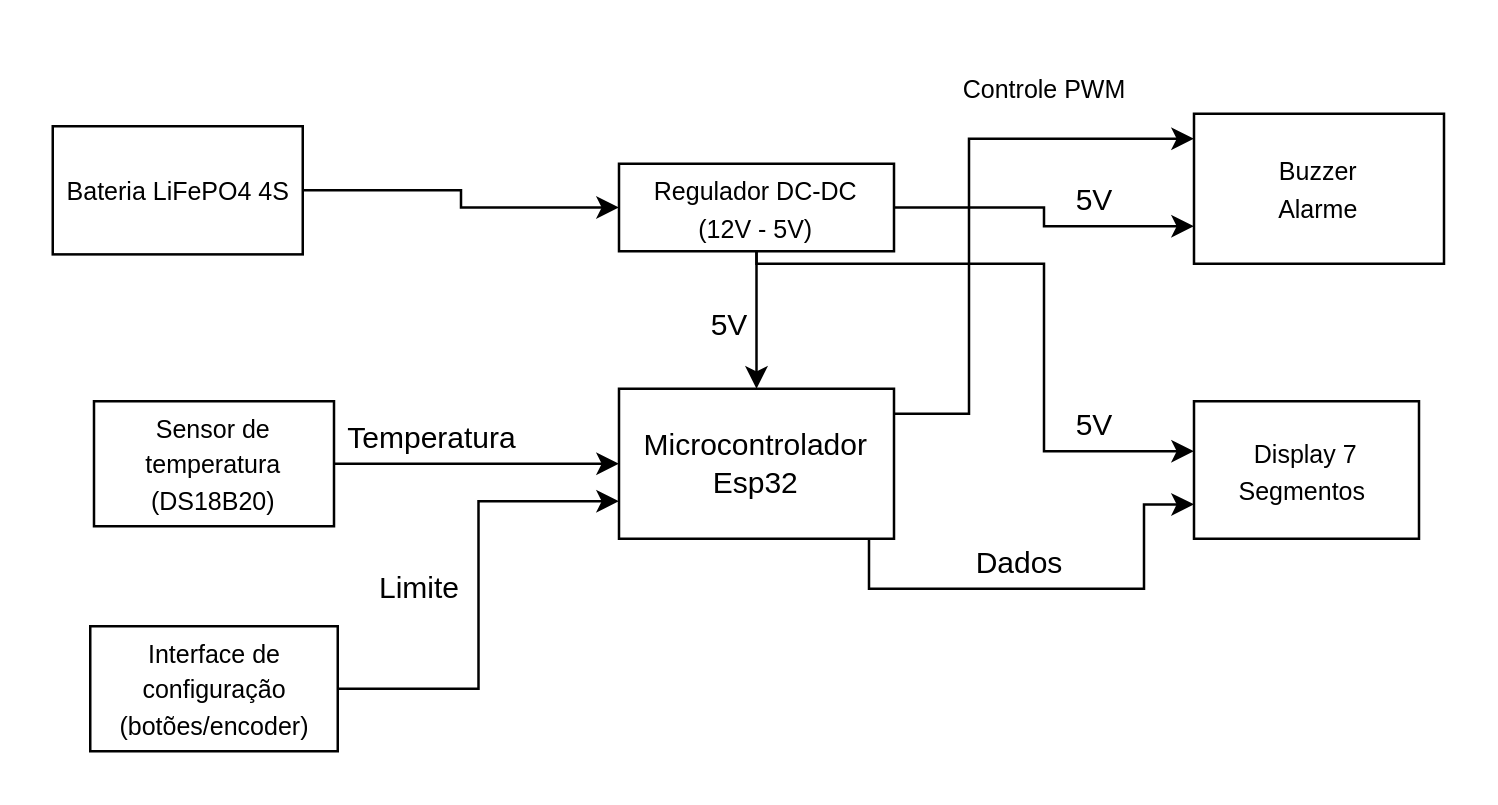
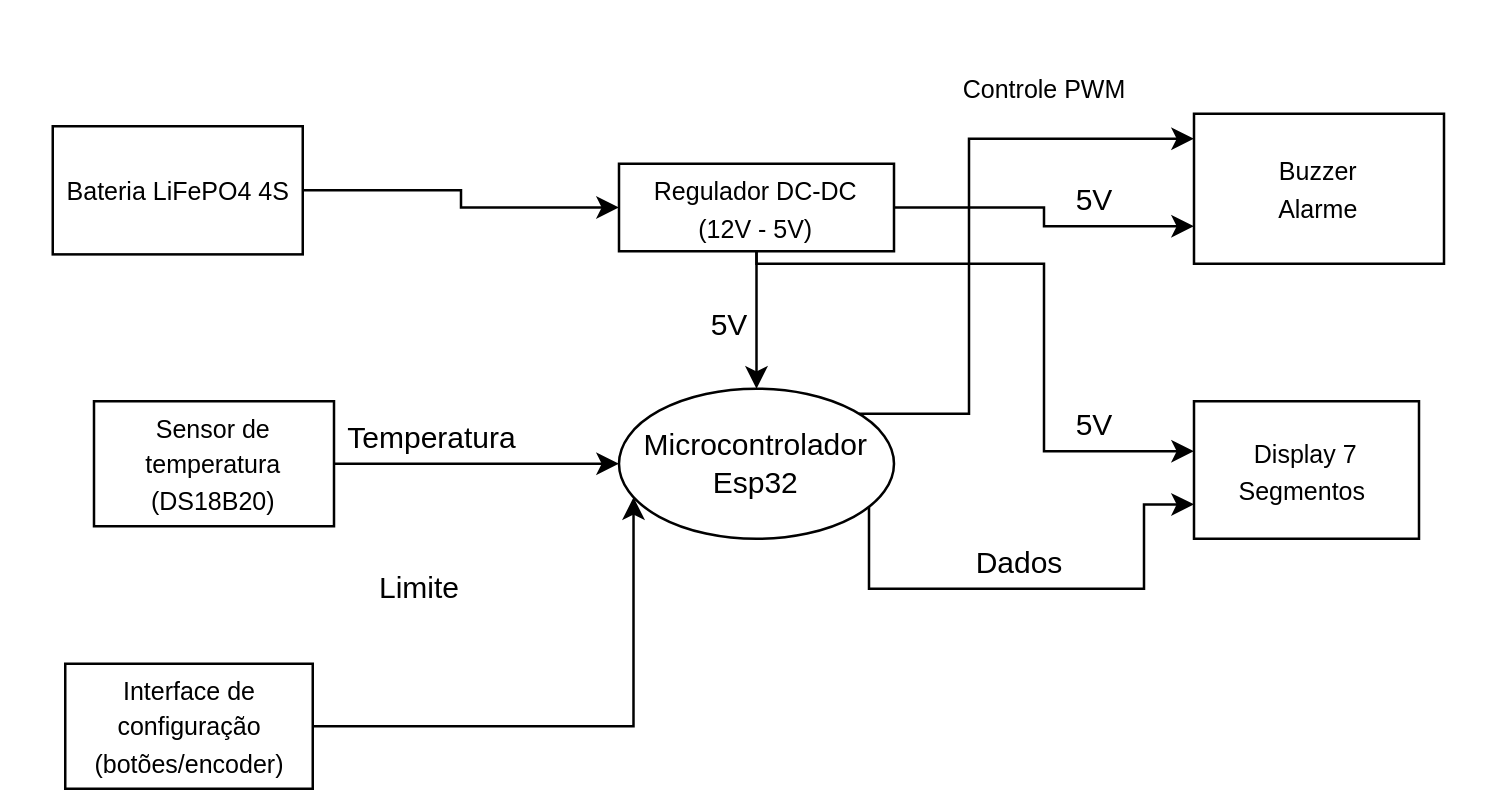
node "Microcontrolador Esp32": shape rectangle -> ellipse
node "Interface de configuração (botões/encoder)": moved (214, 689) -> (189, 726)
